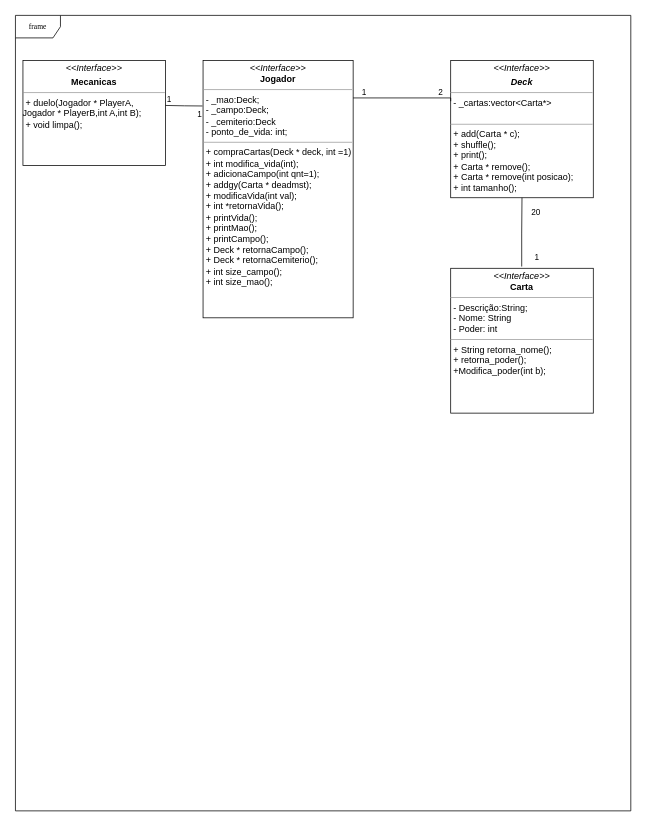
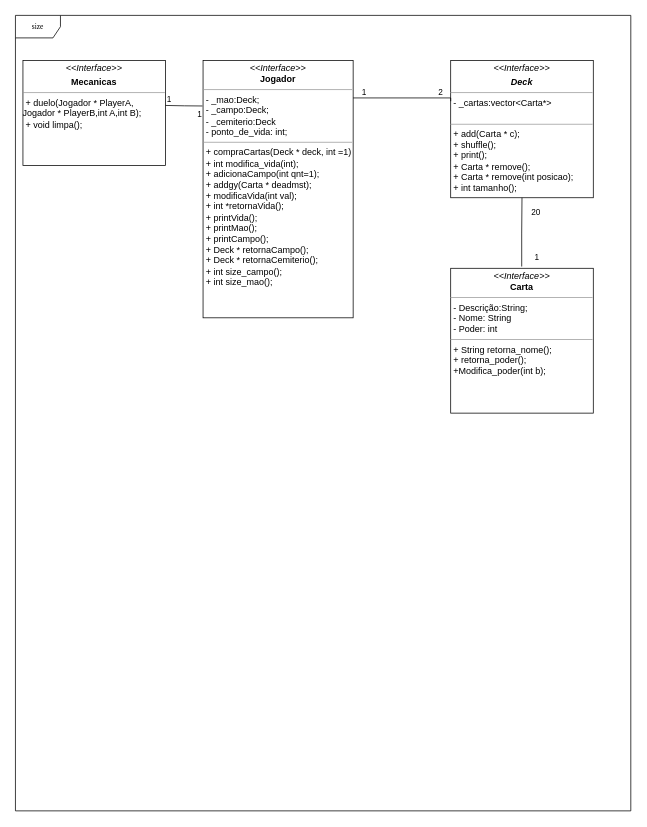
node "frame": label "frame" -> "size"
